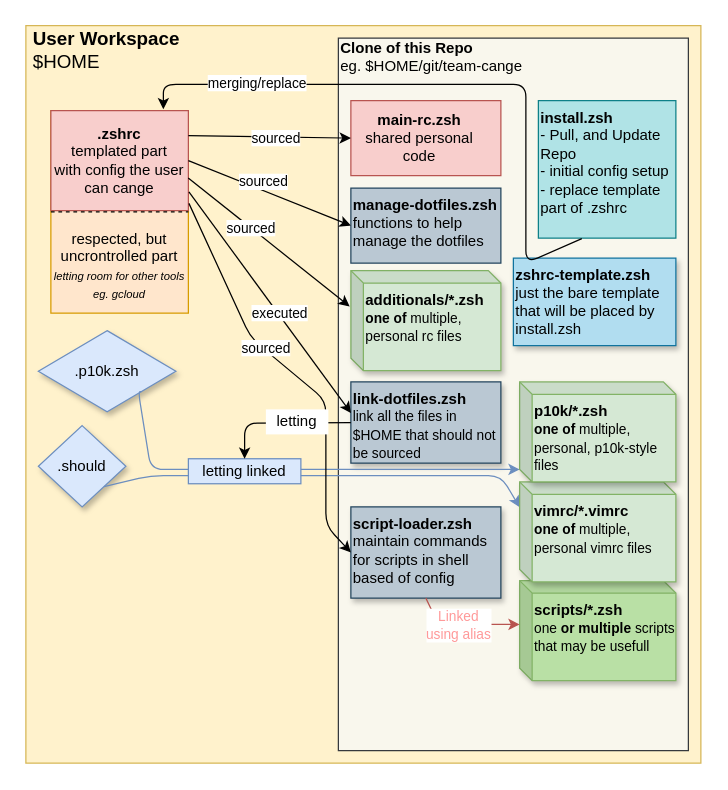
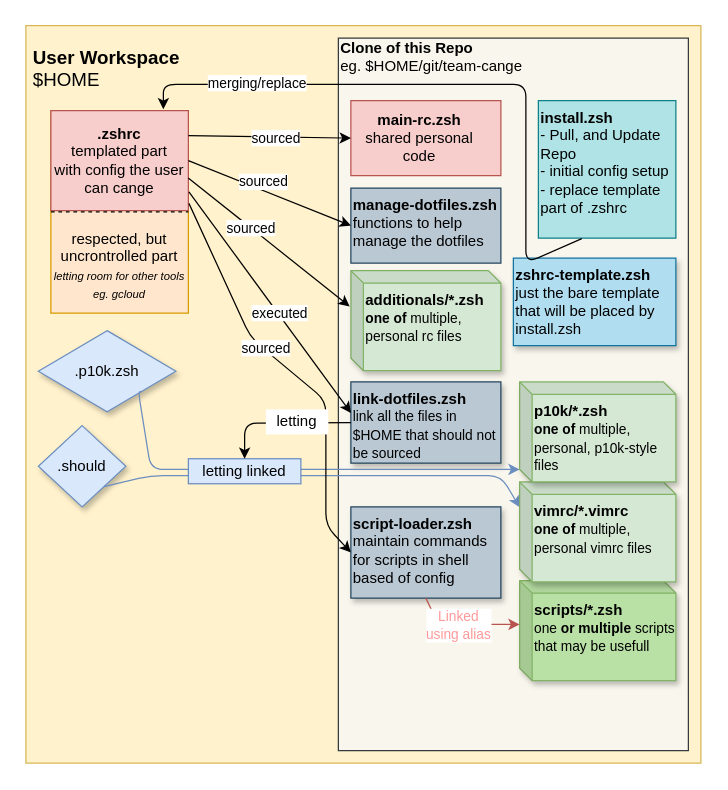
node "User Workspace$HOME": moved (143, 51) -> (143, 69)
